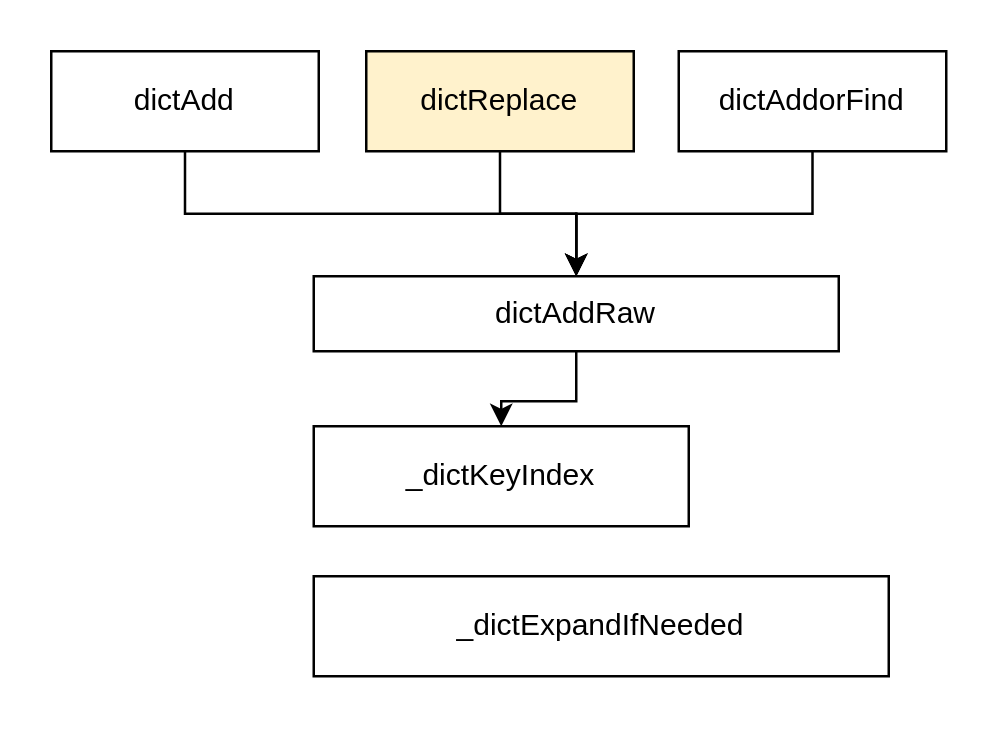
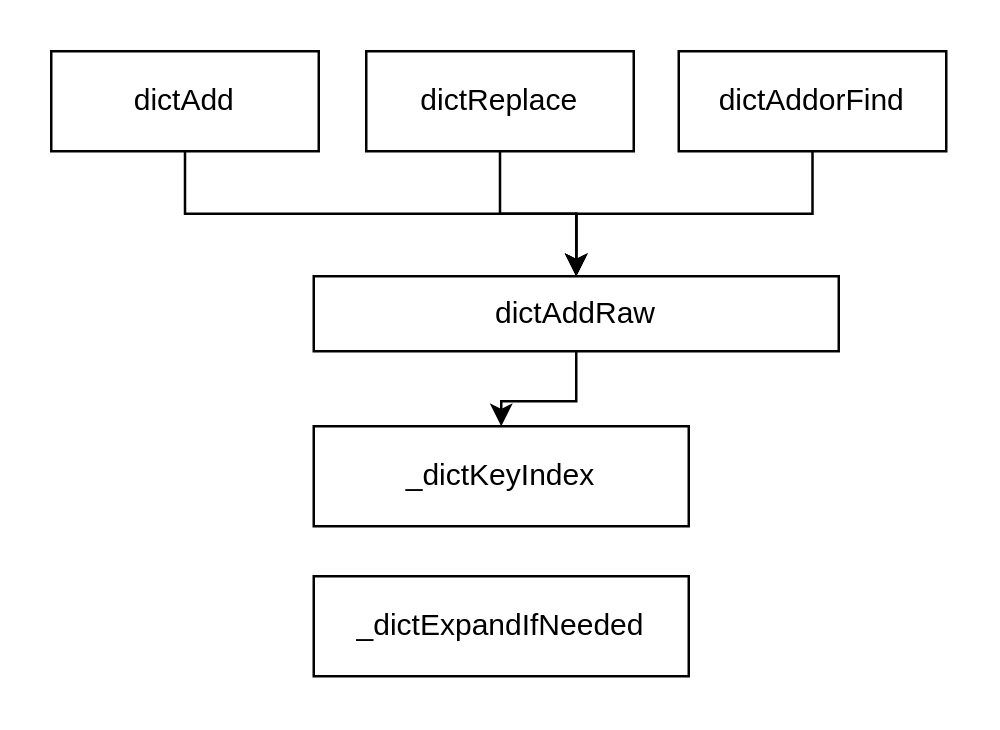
node "dictReplace": fillcolor #fff2cc -> #ffffff
node "_dictExpandIfNeeded": size 575x100 -> 375x100
